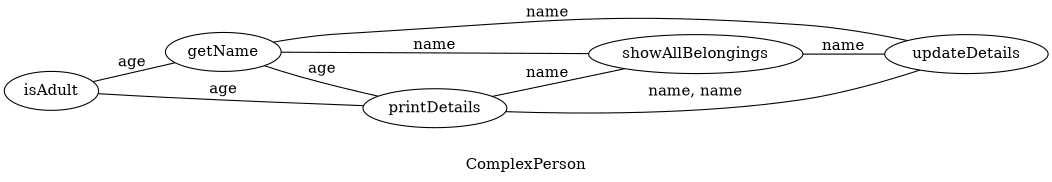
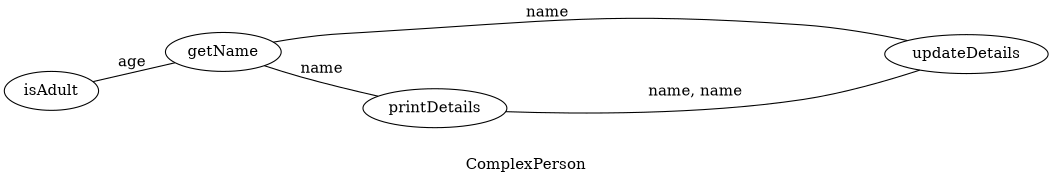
node "showAllBelongings": removed
edge "getName" -- "printDetails": label "age" -> "name"
edge "isAdult" -- "printDetails": removed, label "age"
